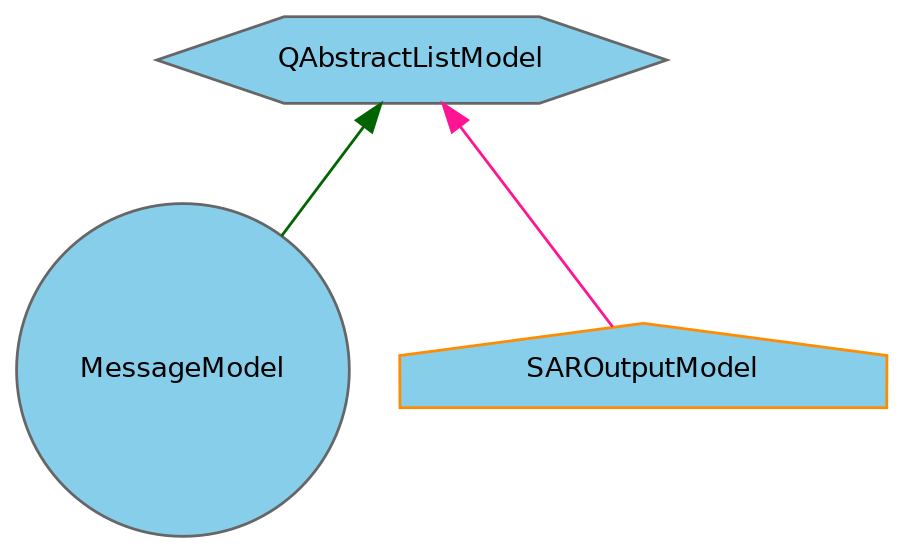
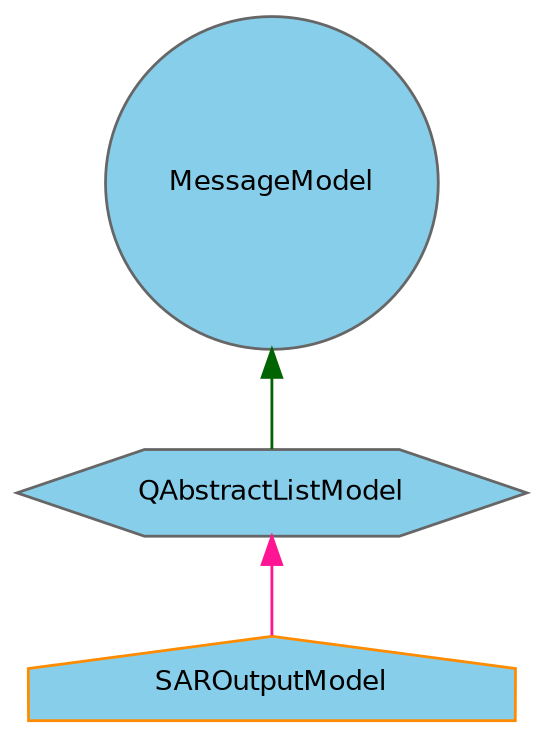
edge "MessageModel" -> "QAbstractListModel": reversed
